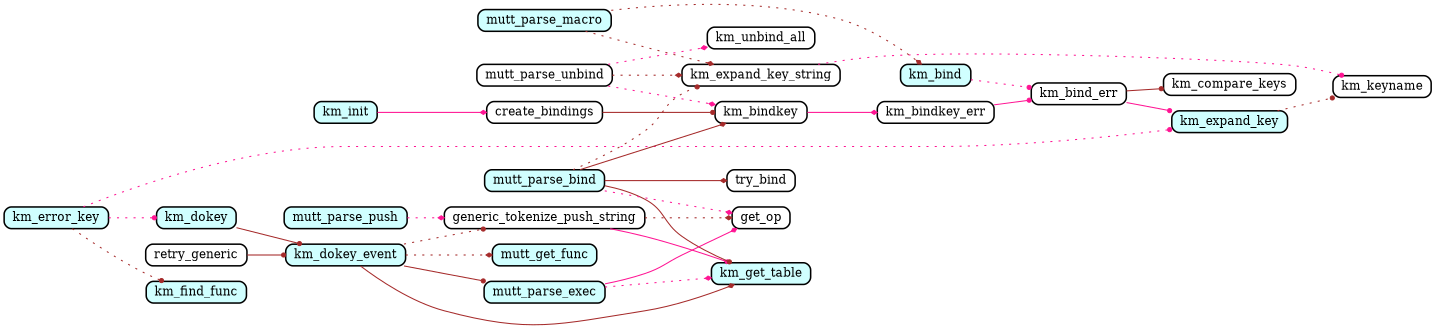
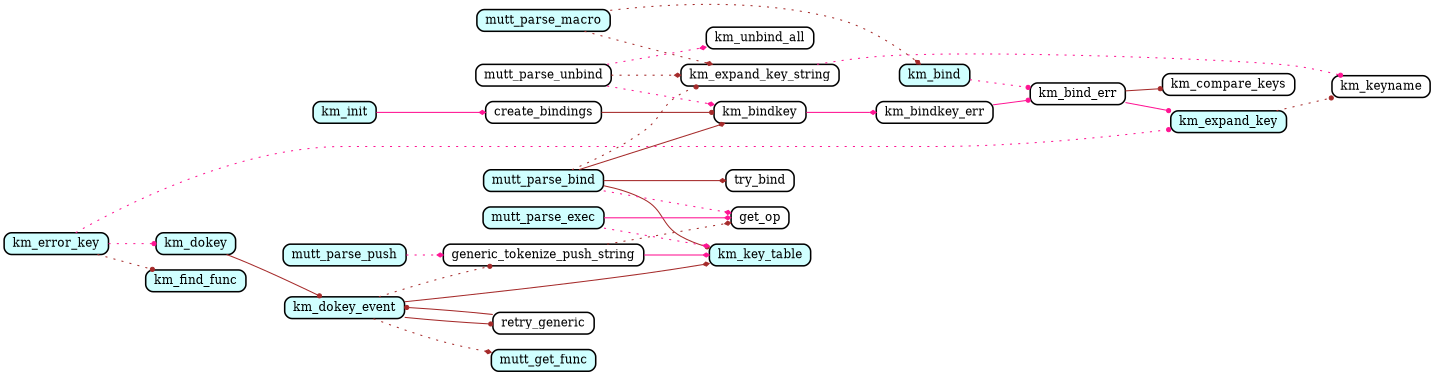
edge "km_dokey_event" -> "mutt_parse_exec": now "km_dokey_event" -> "retry_generic"
node "km_get_table": label "km_get_table" -> "km_key_table"
